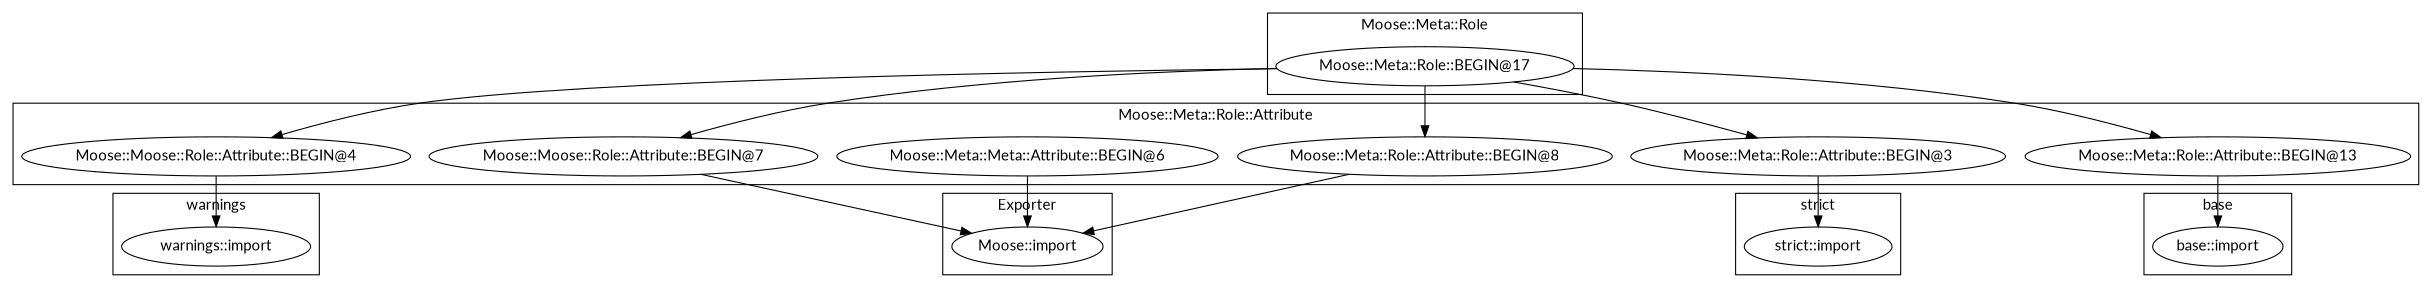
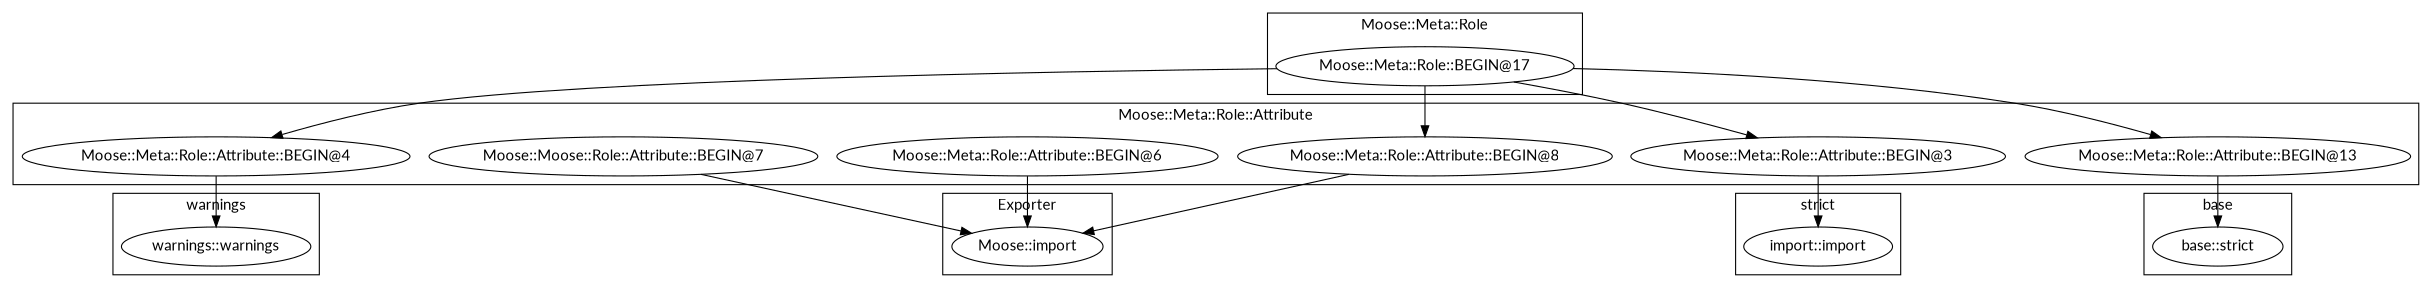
edge "Moose::Meta::Role::BEGIN@17" -> "Moose::Moose::Role::Attribute::BEGIN@7": removed
node "Moose::Moose::Role::Attribute::BEGIN@4": label "Moose::Moose::Role::Attribute::BEGIN@4" -> "Moose::Meta::Role::Attribute::BEGIN@4"
node "Moose::Meta::Meta::Attribute::BEGIN@6": label "Moose::Meta::Meta::Attribute::BEGIN@6" -> "Moose::Meta::Role::Attribute::BEGIN@6"
node "warnings::import": label "warnings::import" -> "warnings::warnings"
node "strict::import": label "strict::import" -> "import::import"
node "base::import": label "base::import" -> "base::strict"
